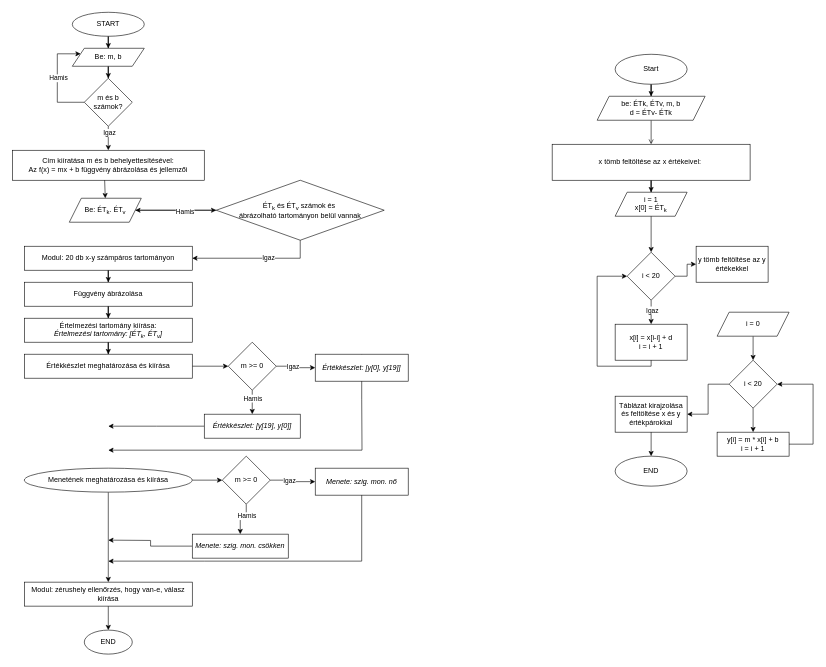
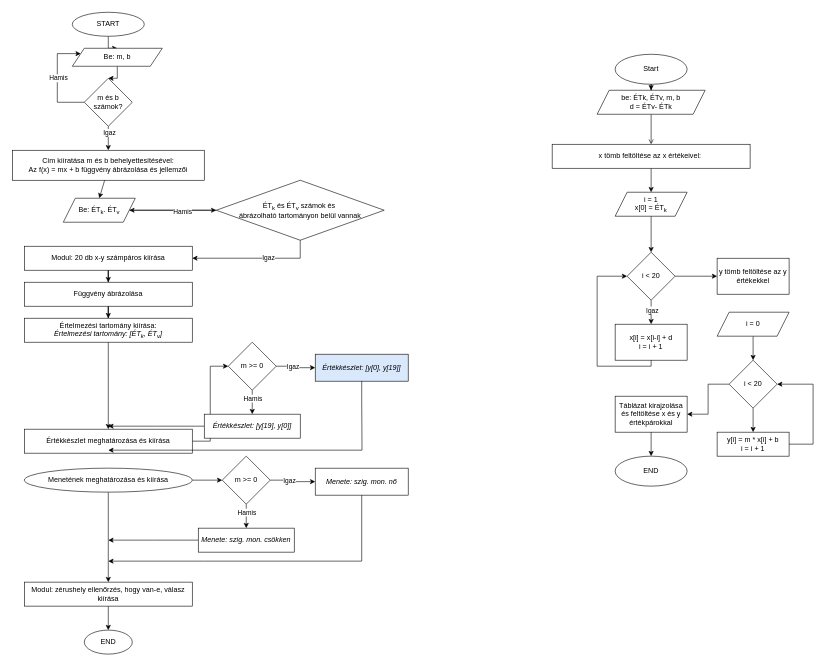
node "Be: m, b": size 72x18 -> 90x18
node "be: ÉTk, ÉTv, m, b d = ÉTv- ÉTk": moved (651, 108) -> (651, 102)
node "x tömb feltöltése az x értékeivel:": size 198x36 -> 198x24
node "Be: ÉTk. ÉTv": moved (105, 210) -> (99, 210)
node "Modul: 20 db x-y számpáros tartományon": label "Modul: 20 db x-y számpáros tartományon" -> "Modul: 20 db x-y számpáros kiírása"
node "y tömb feltöltése az y értékekkel": moved (732, 264) -> (753, 276)
node "Értékkészlet meghatározása és kiírása": moved (108, 366) -> (108, 441)
node "Értékkészlet: [y[0], y[19]]": fillcolor #ffffff -> #dae8fc
node "Menete: szig. mon. csökken": moved (240, 546) -> (246, 540)
